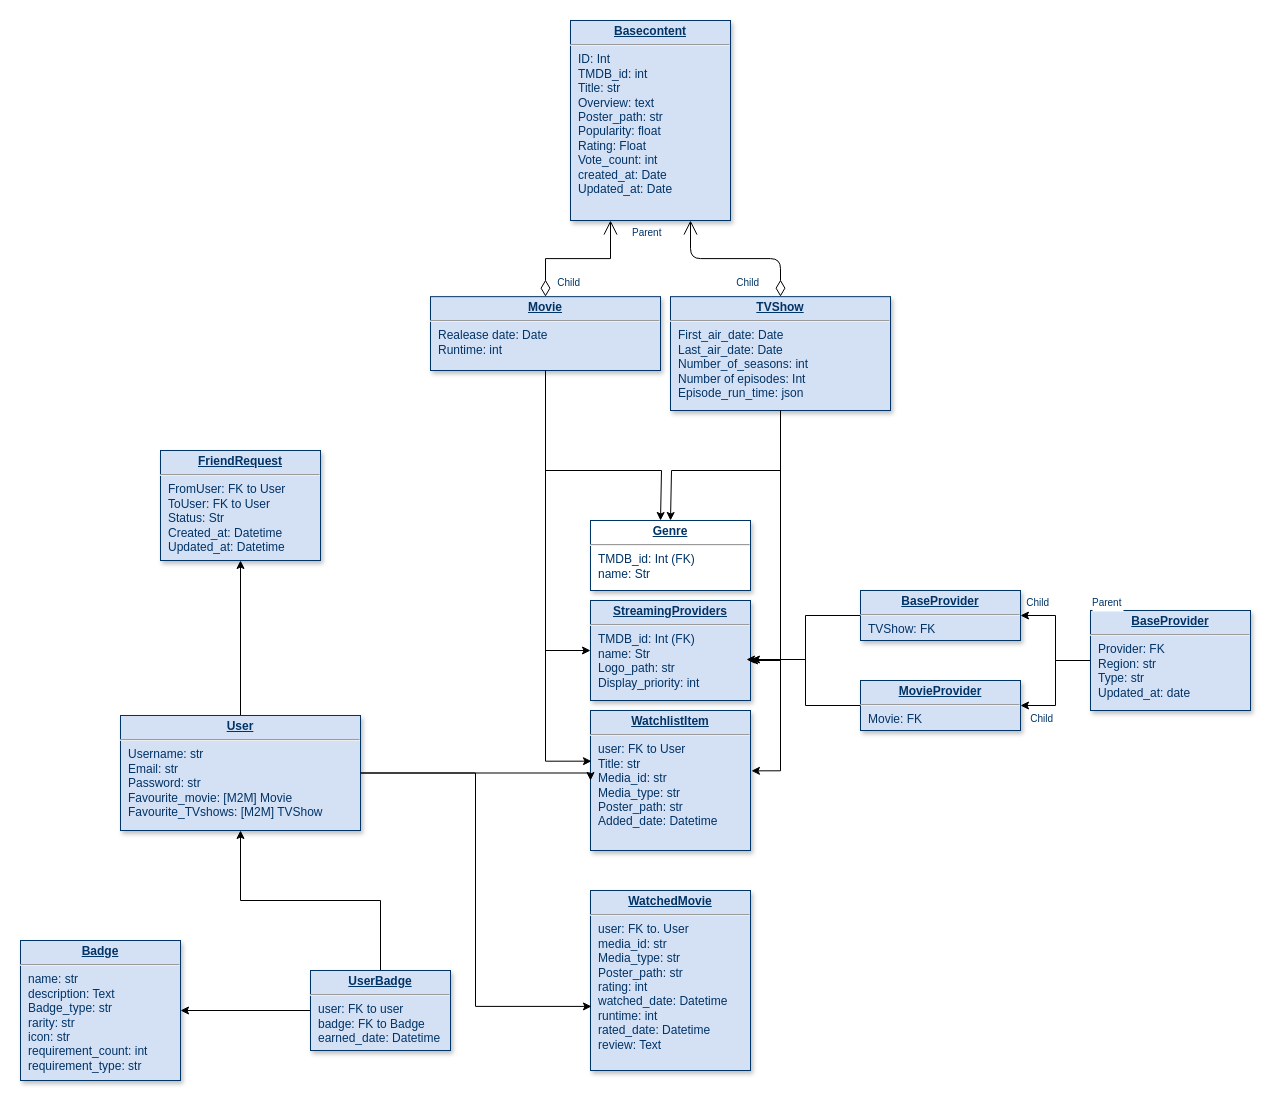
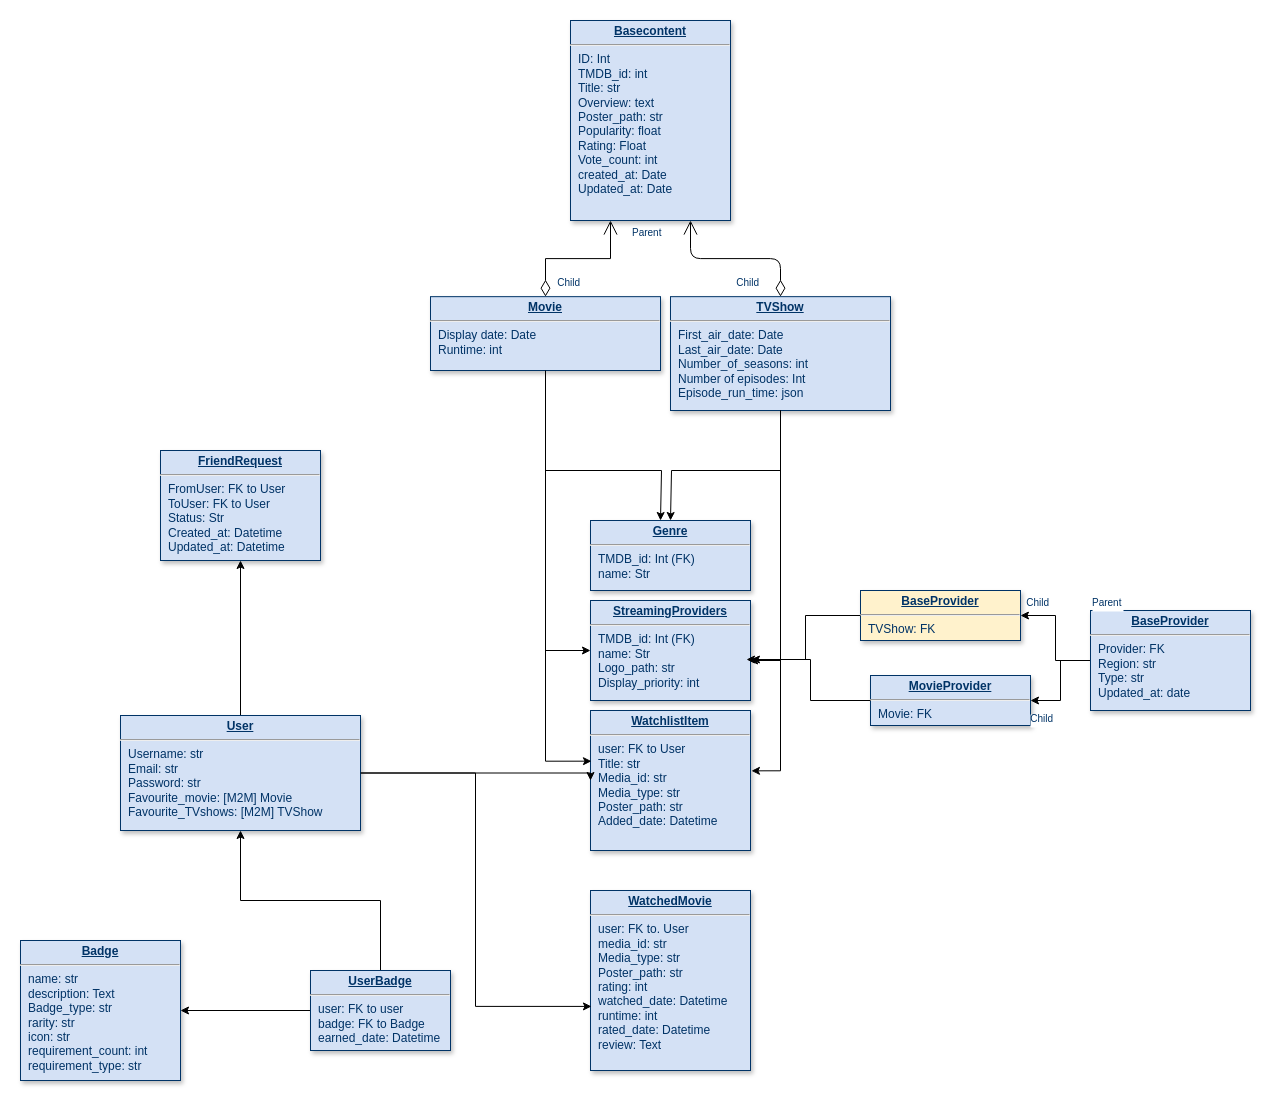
node "Movie Realease date: Date Runtime: int": label "Movie Realease date: Date Runtime: int" -> "Movie Display date: Date Runtime: int"
node "Genre TMDB_id: Int (FK) name: Str": fillcolor #ffffff -> #d4e1f5
node "BaseProvider TVShow: FK": fillcolor #d4e1f5 -> #fff2cc
node "MovieProvider Movie: FK": moved (941, 706) -> (951, 701)
